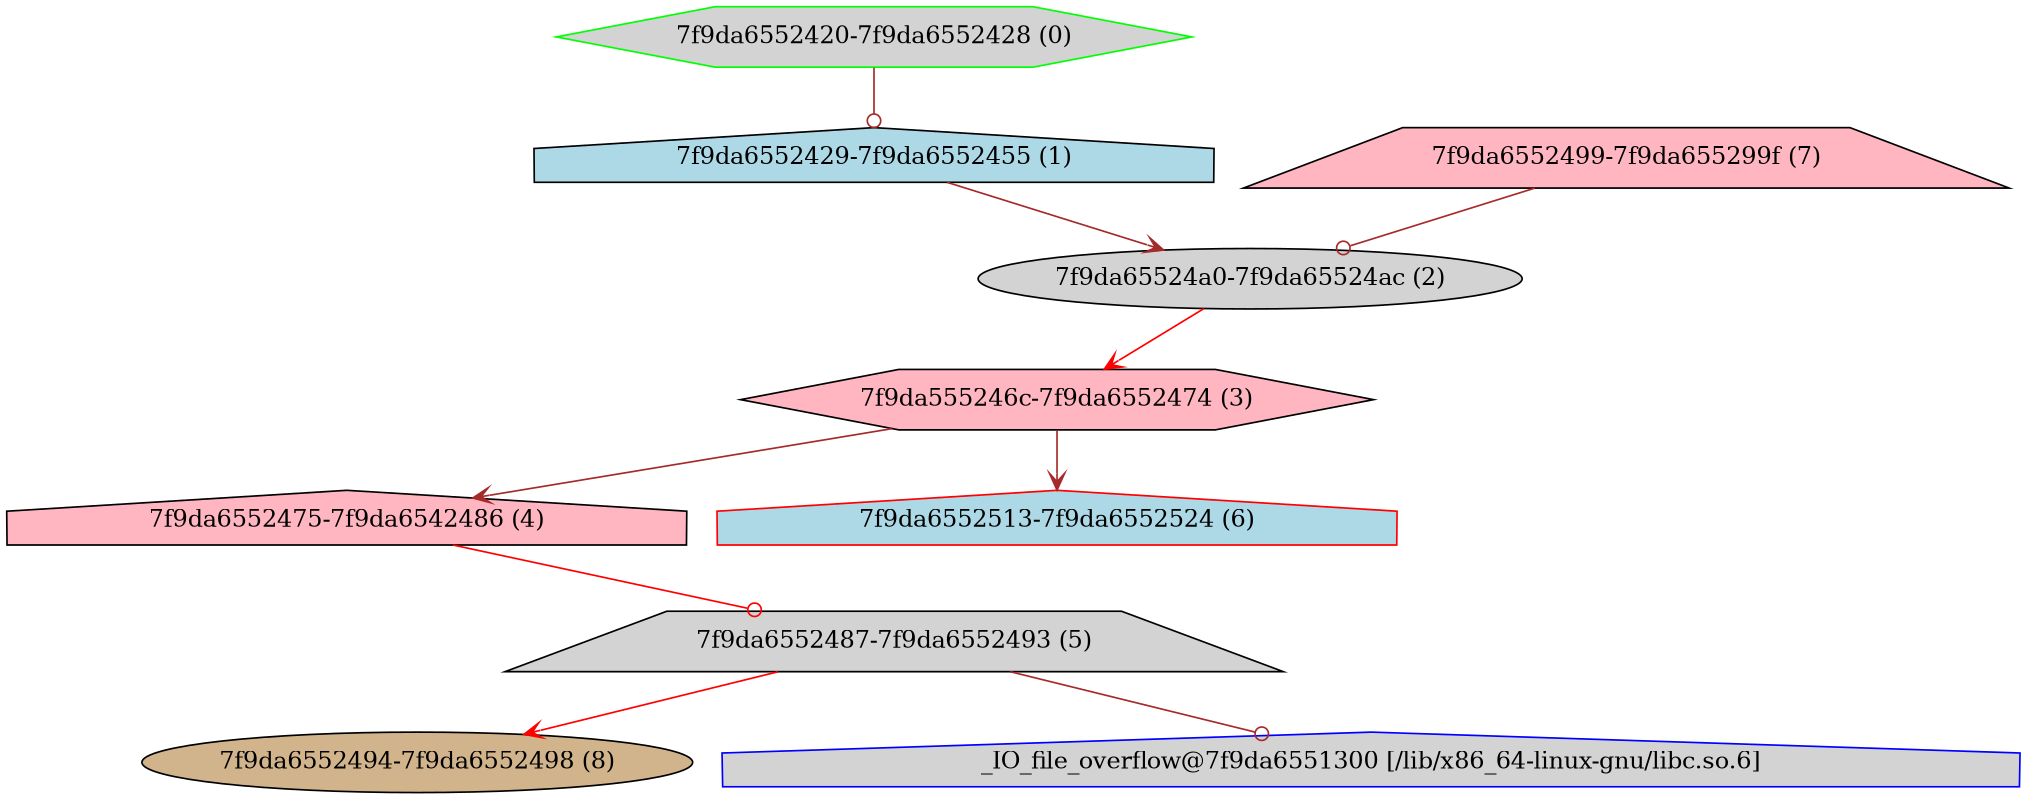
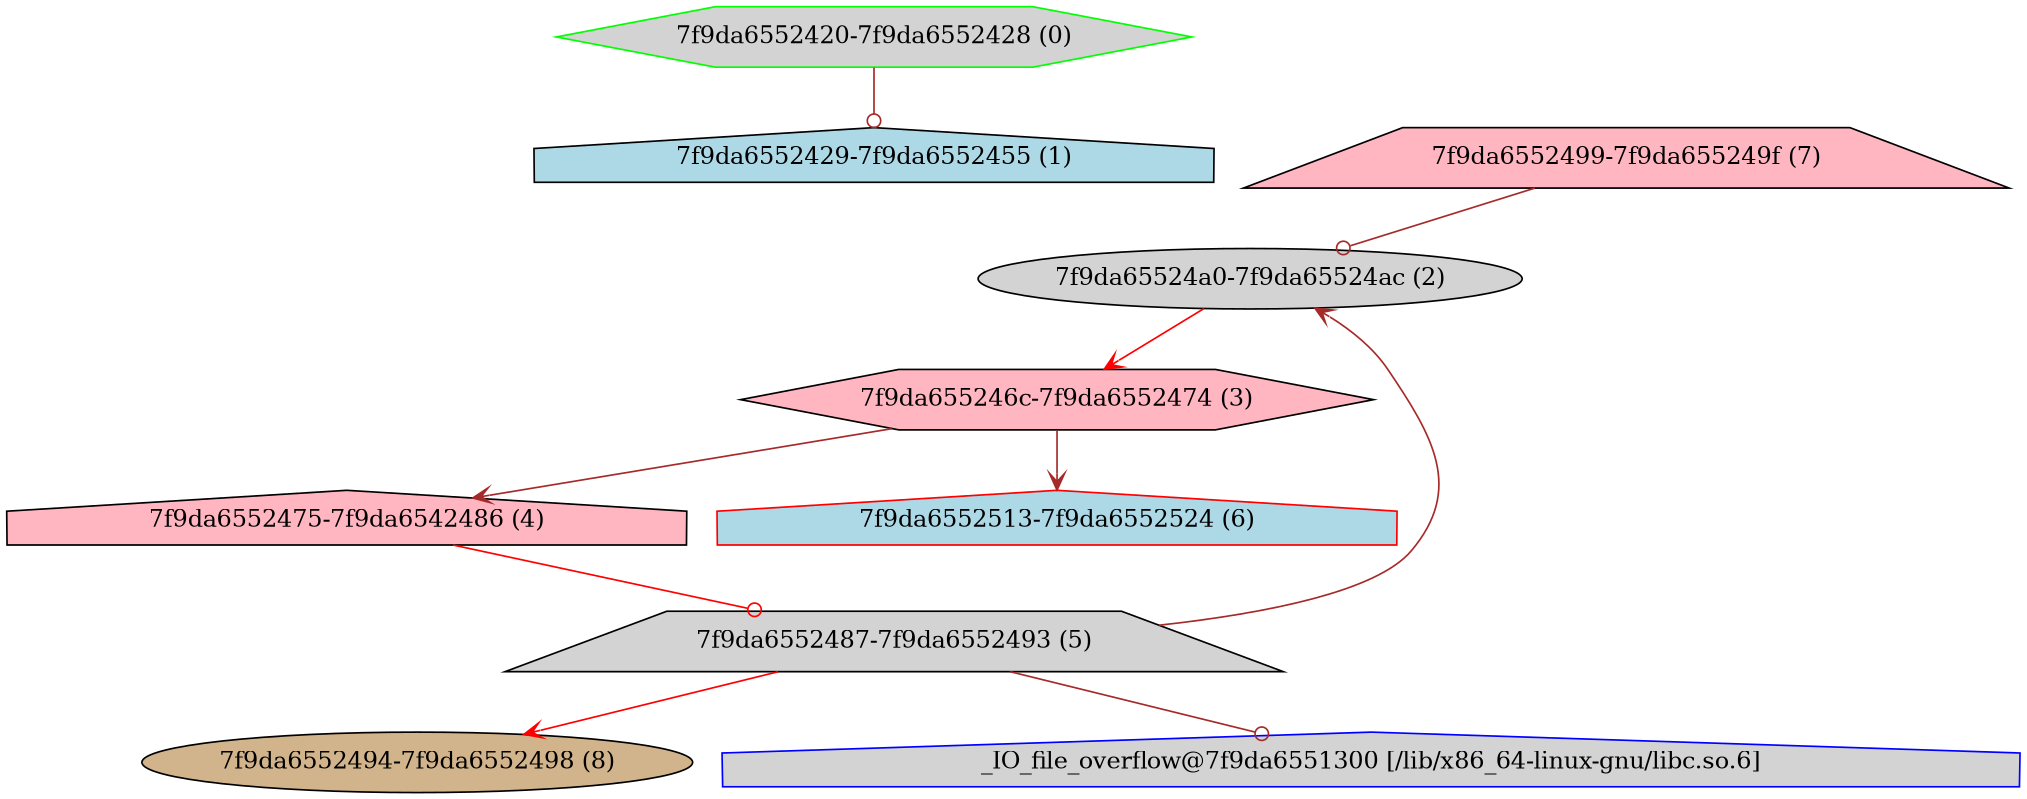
node "7f9da6552499-7f9da655299f (7)": label "7f9da6552499-7f9da655299f (7)" -> "7f9da6552499-7f9da655249f (7)"
edge "7f9da6552429-7f9da6552455 (1)" -> "7f9da65524a0-7f9da65524ac (2)": now "7f9da6552487-7f9da6552493 (5)" -> "7f9da65524a0-7f9da65524ac (2)"
node "7f9da555246c-7f9da6552474 (3)": label "7f9da555246c-7f9da6552474 (3)" -> "7f9da655246c-7f9da6552474 (3)"
